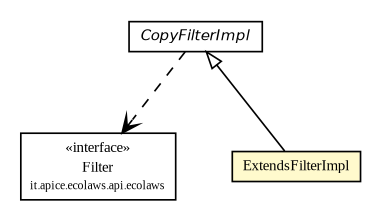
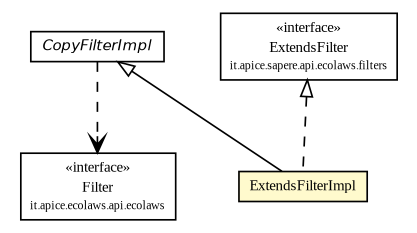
node "ExtendsFilter": added
